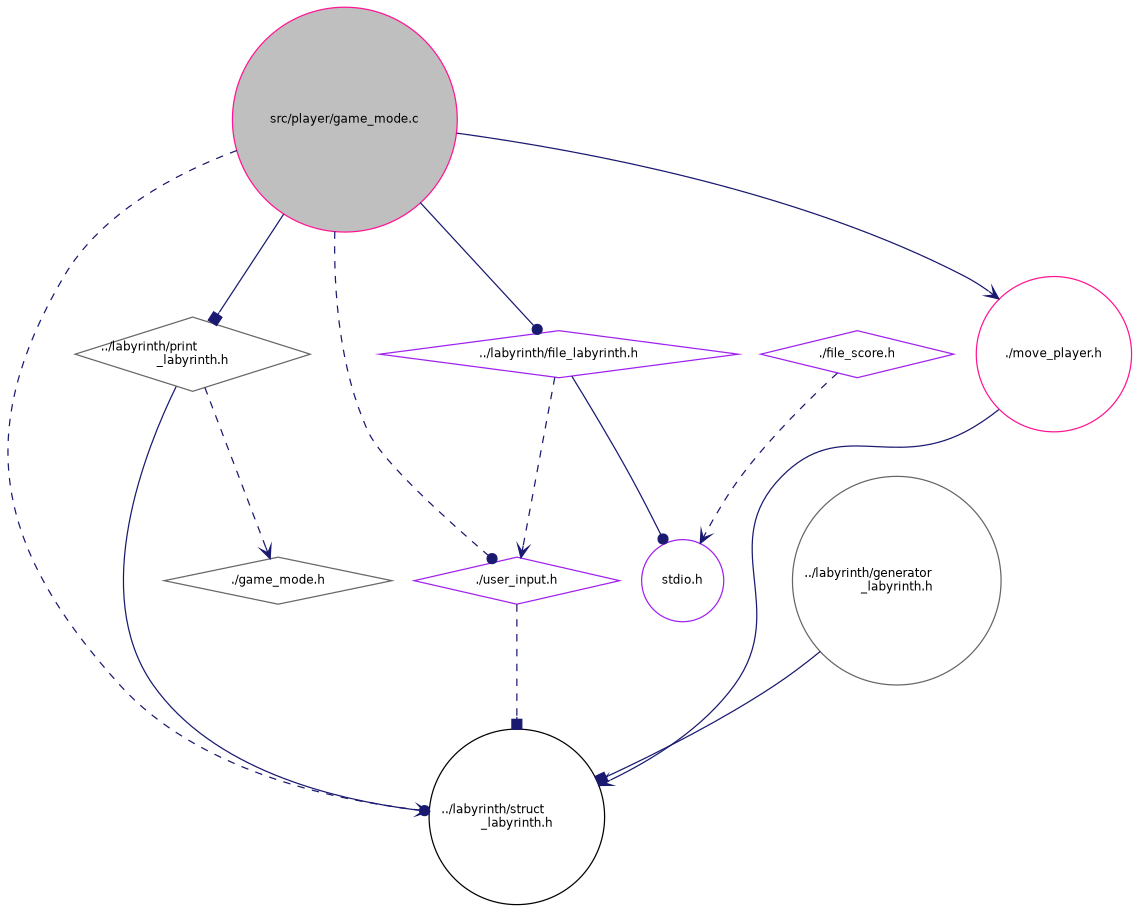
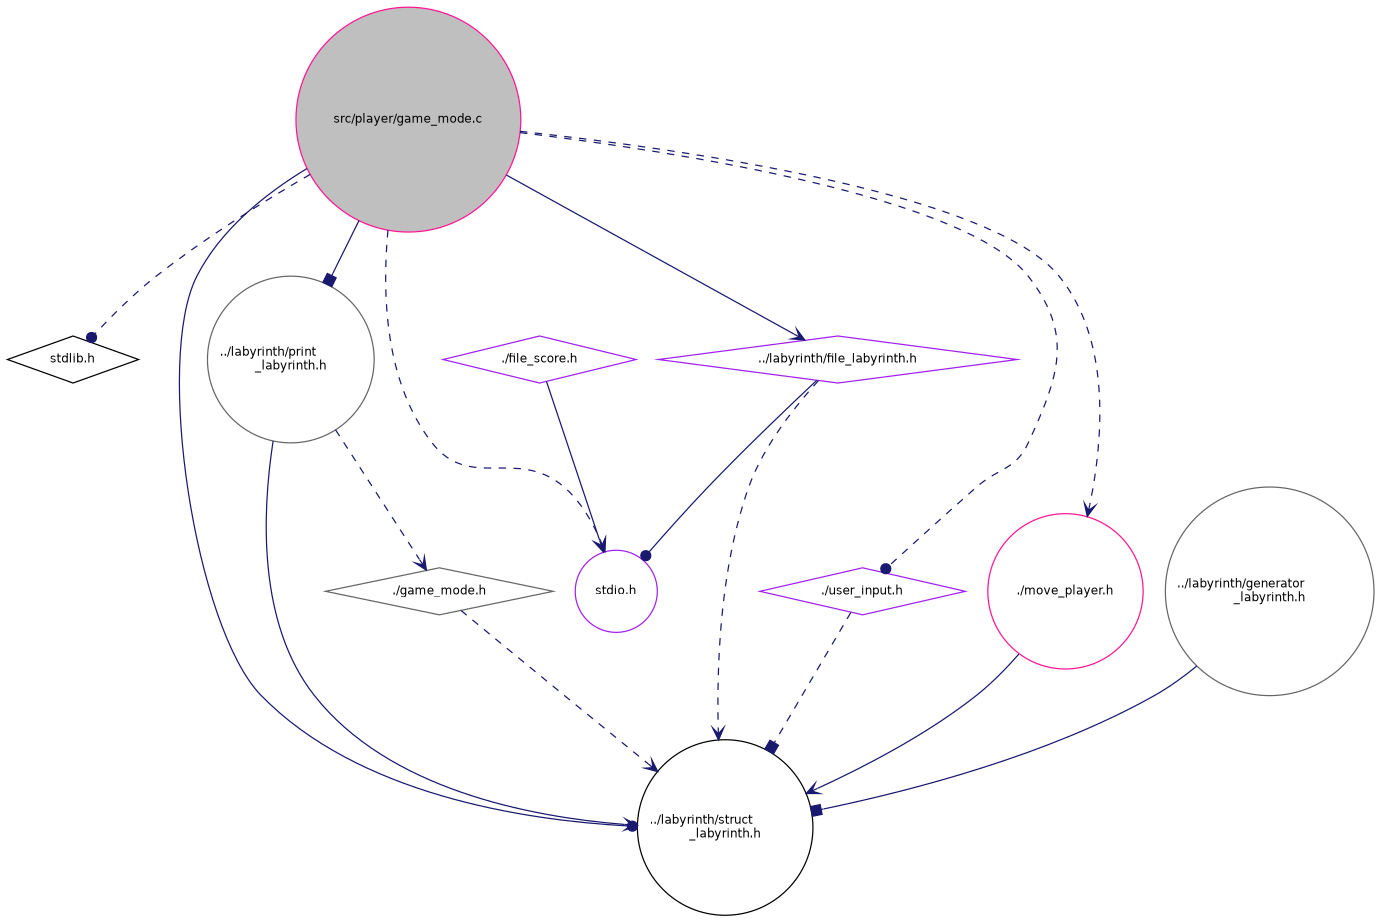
edge "src/player/game_mode.c" -> "./move_player.h": style solid -> dashed
edge "src/player/game_mode.c" -> "../labyrinth/file_labyrinth.h": arrowhead dot -> vee
node "../labyrinth/print _labyrinth.h": shape diamond -> circle
node "stdlib.h": added
edge "src/player/game_mode.c" -> "stdio.h": added
edge "./file_score.h" -> "stdio.h": style dashed -> solid
edge "../labyrinth/file_labyrinth.h" -> "./user_input.h": now "../labyrinth/file_labyrinth.h" -> "../labyrinth/struct _labyrinth.h"
edge "src/player/game_mode.c" -> "../labyrinth/struct _labyrinth.h": style dashed -> solid
edge "./game_mode.h" -> "../labyrinth/struct _labyrinth.h": added
